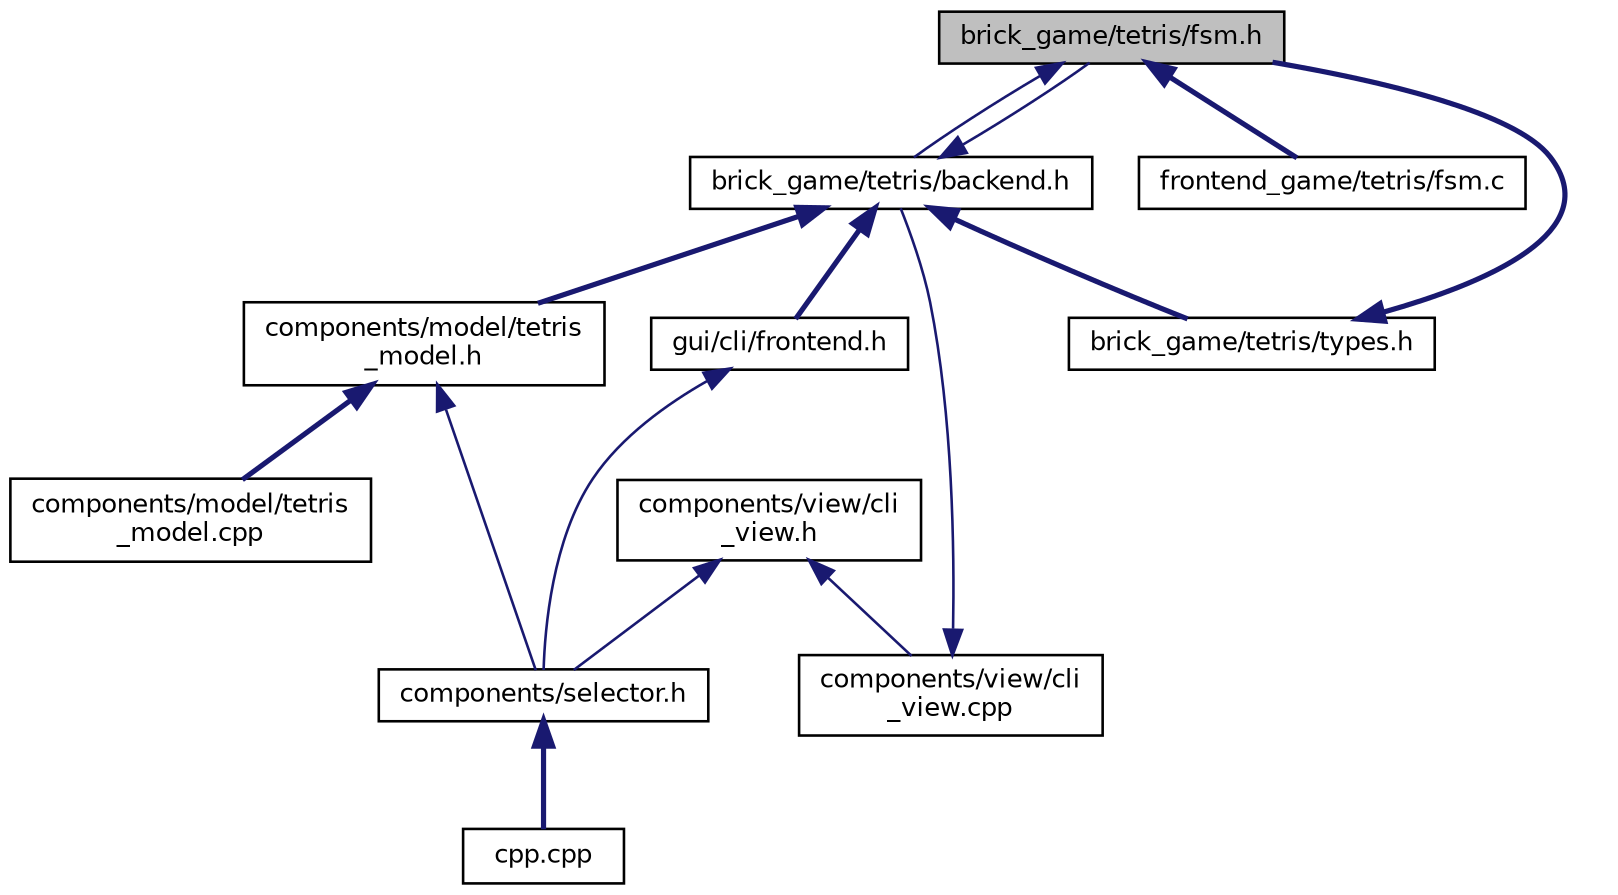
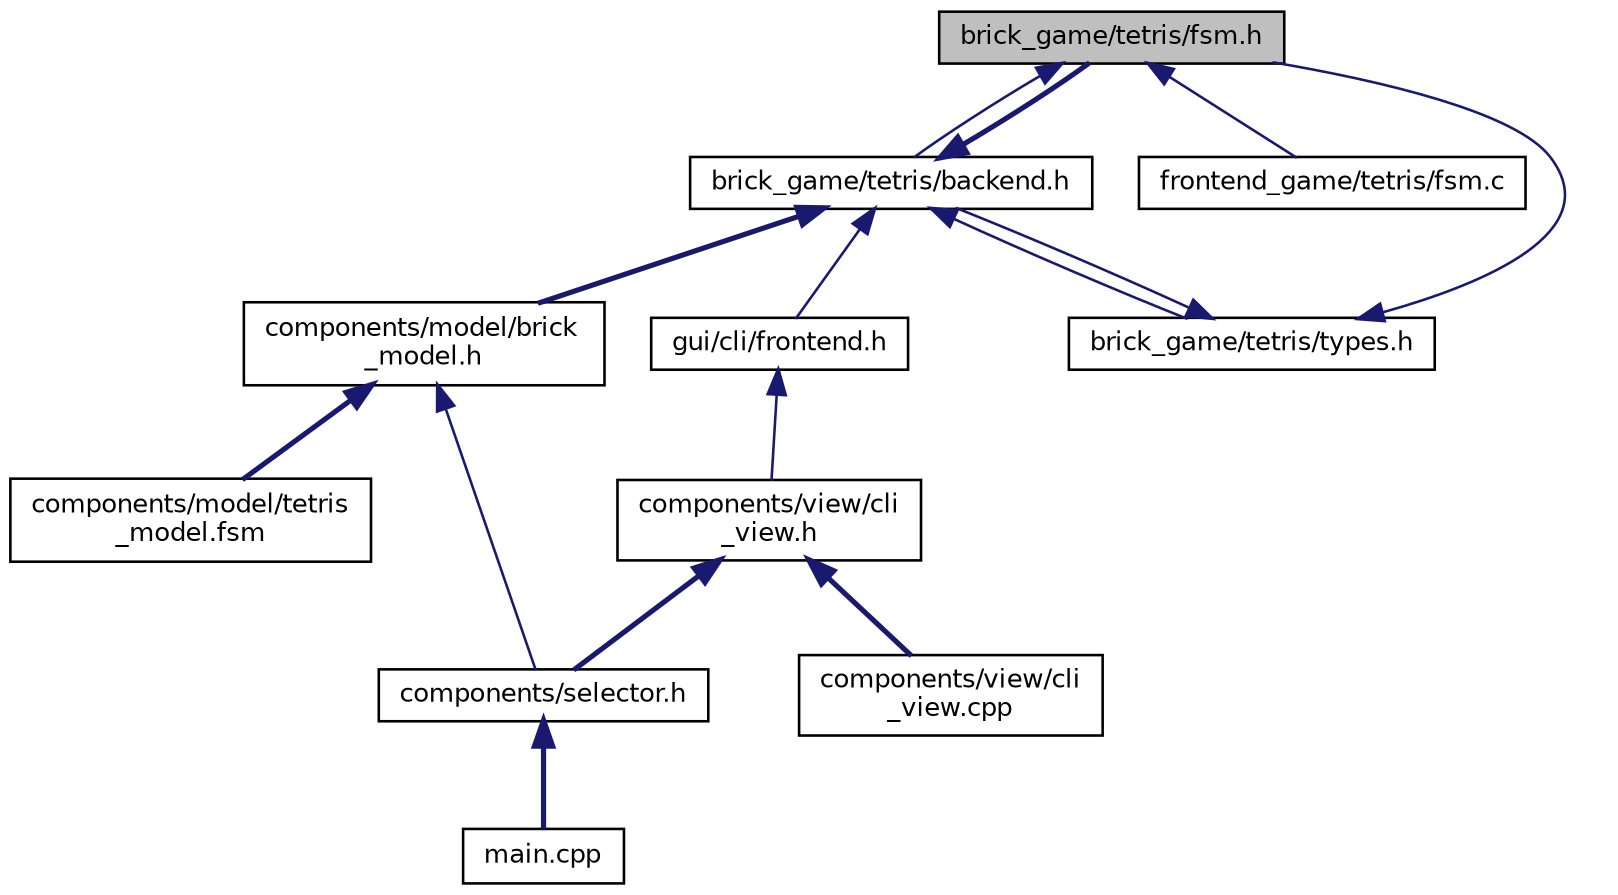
edge "brick_game/tetris/fsm.h" -> "brick_game/tetris/backend.h": style solid -> bold
edge "frontend_game/tetris/fsm.c" -> "brick_game/tetris/fsm.h": style bold -> solid
edge "brick_game/tetris/fsm.h" -> "brick_game/tetris/types.h": style bold -> solid
edge "brick_game/tetris/types.h" -> "brick_game/tetris/backend.h": style bold -> solid
edge "gui/cli/frontend.h" -> "brick_game/tetris/backend.h": style bold -> solid
node "components/model/tetris _model.h": label "components/model/tetris _model.h" -> "components/model/brick _model.h"
edge "brick_game/tetris/backend.h" -> "components/view/cli _view.cpp": now "brick_game/tetris/backend.h" -> "brick_game/tetris/types.h"
edge "components/selector.h" -> "gui/cli/frontend.h": now "components/view/cli _view.h" -> "gui/cli/frontend.h"
node "components/model/tetris _model.cpp": label "components/model/tetris _model.cpp" -> "components/model/tetris _model.fsm"
edge "components/view/cli _view.cpp" -> "components/view/cli _view.h": style solid -> bold
edge "components/selector.h" -> "components/view/cli _view.h": style solid -> bold
node "cpp.cpp": label "cpp.cpp" -> "main.cpp"
